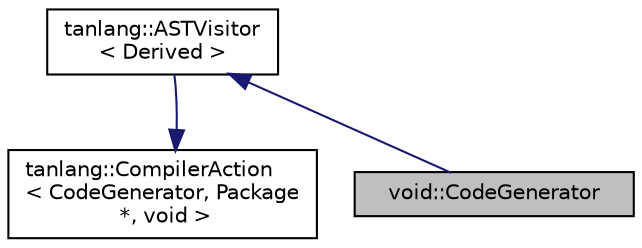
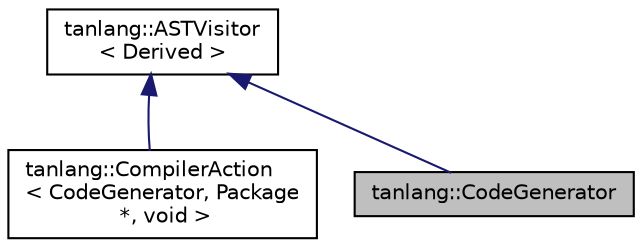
edge "tanlang::ASTVisitor < Derived >" -> "tanlang::CompilerAction < CodeGenerator, Package *, void >": reversed
node "void::CodeGenerator": label "void::CodeGenerator" -> "tanlang::CodeGenerator"
